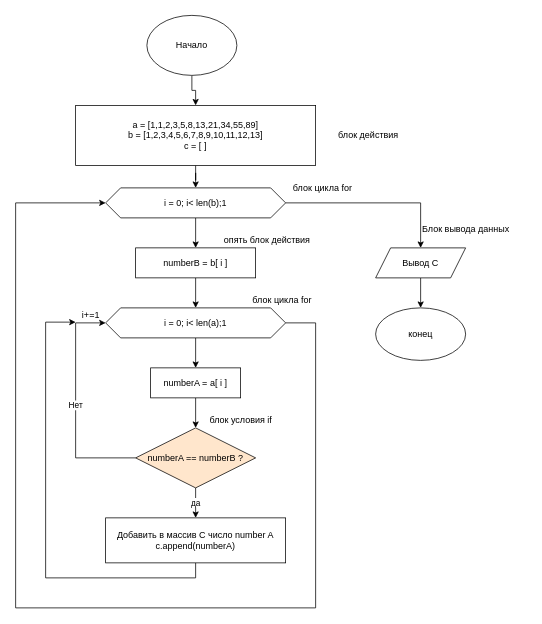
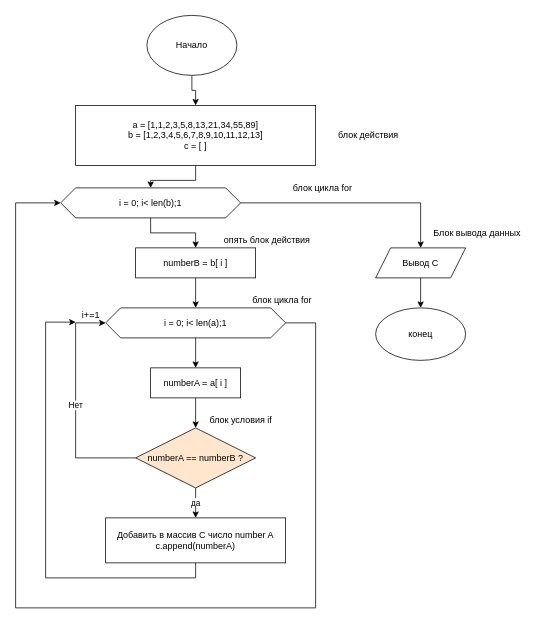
node "i = 0; i< len(b);1": moved (195, 203) -> (150, 203)
node "Блок вывода данных": moved (465, 229) -> (477, 233)
